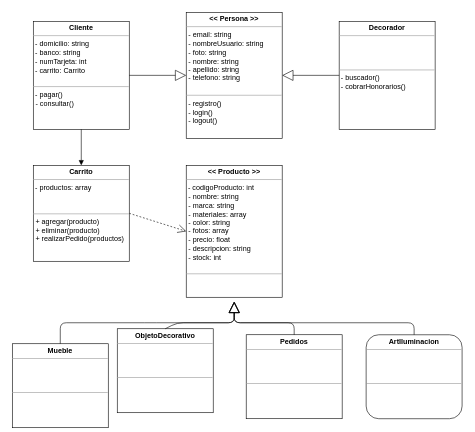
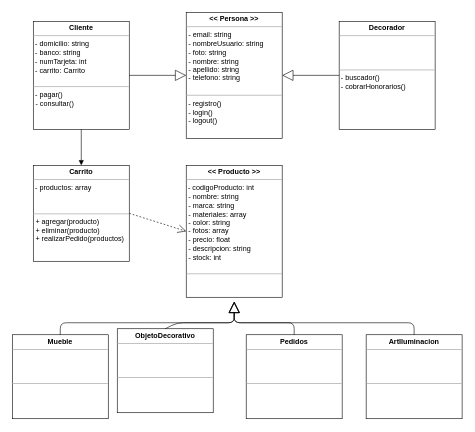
node "ArtIluminacion": shape rounded rectangle -> rectangle
node "Mueble": moved (60, 386) -> (60, 377)
